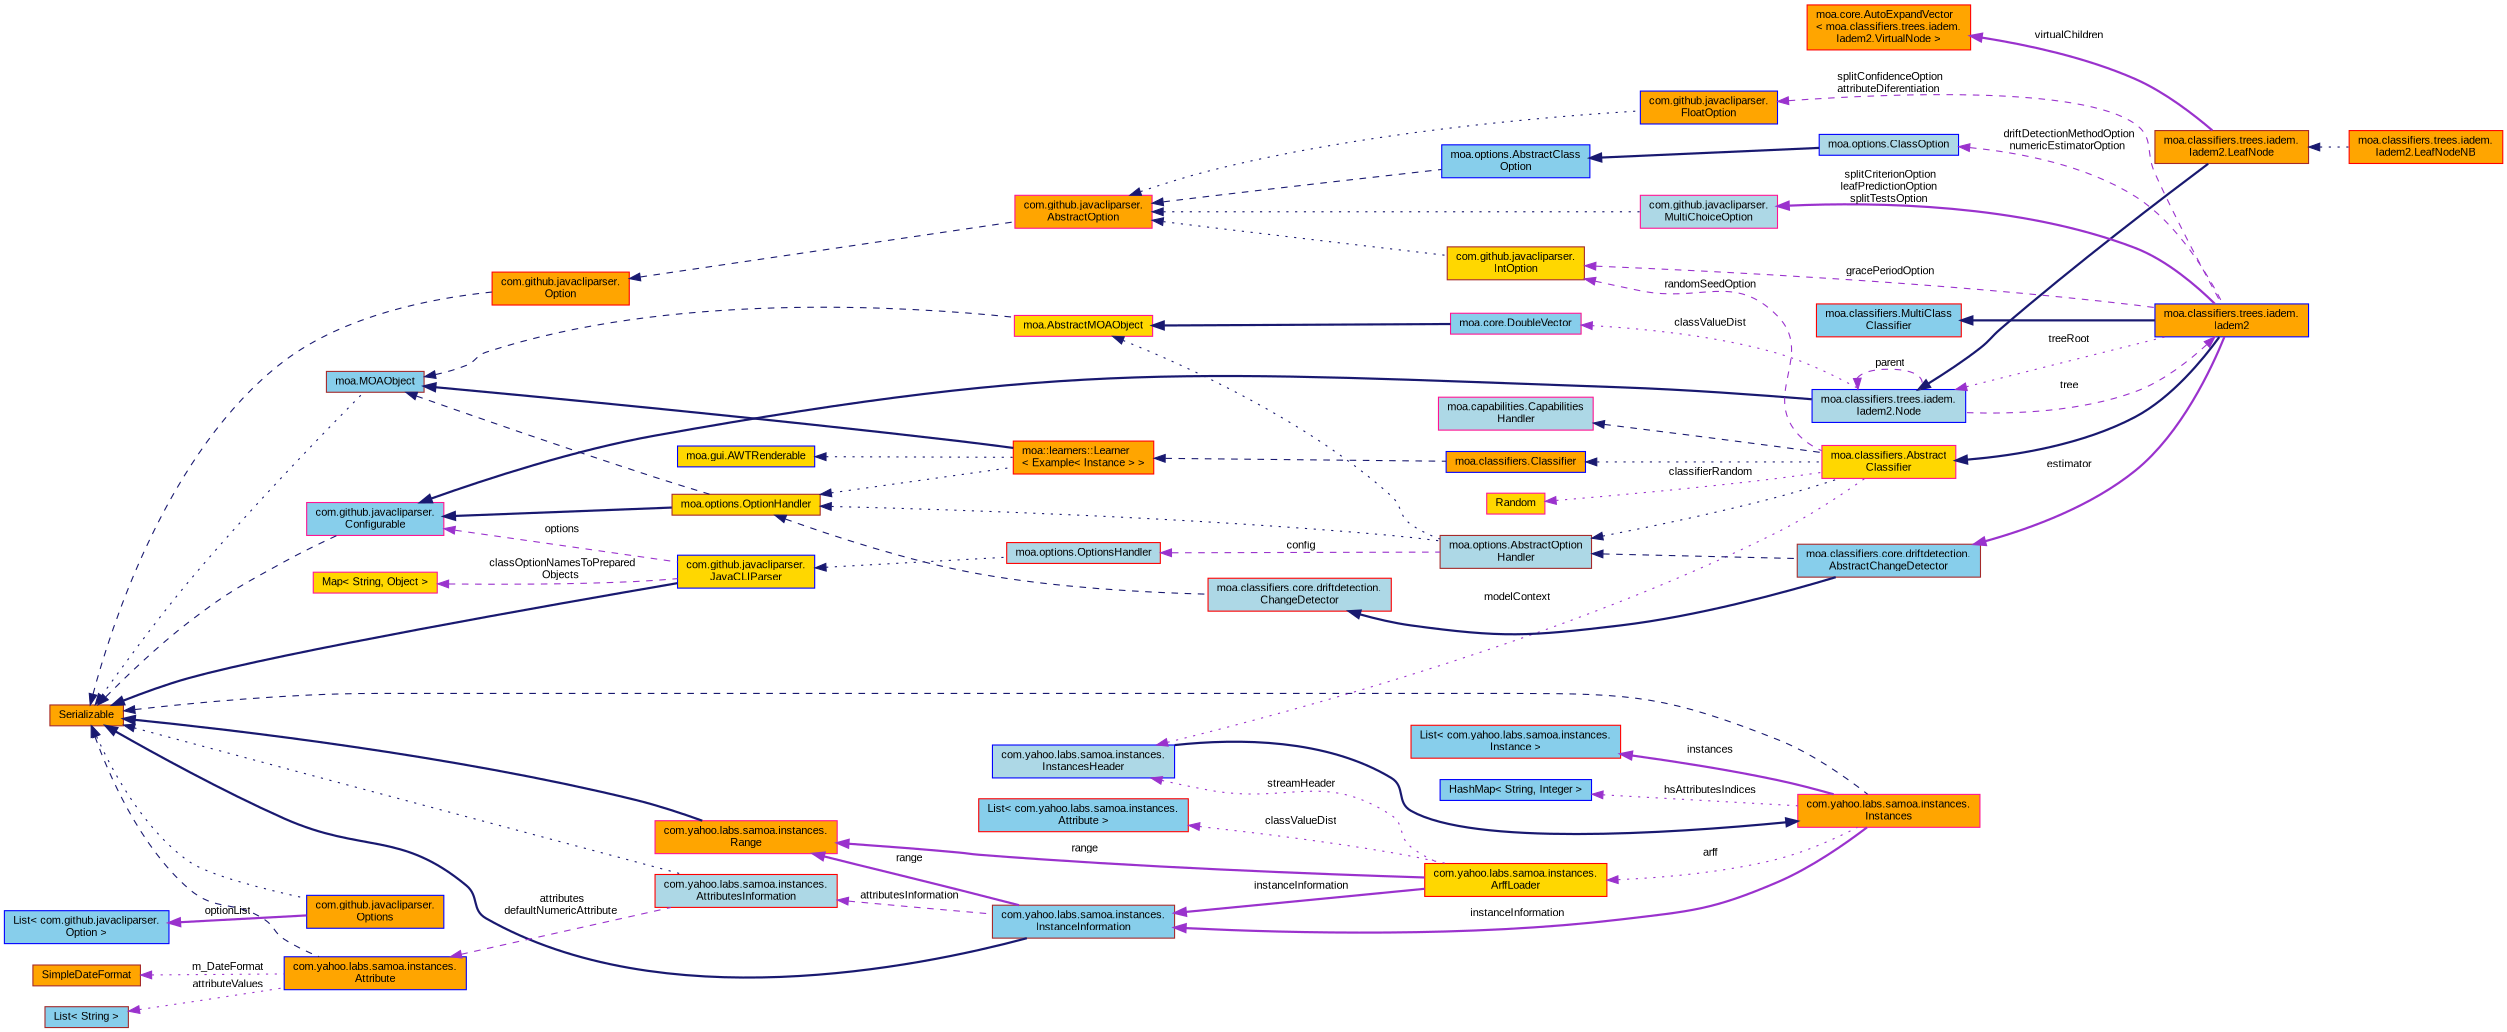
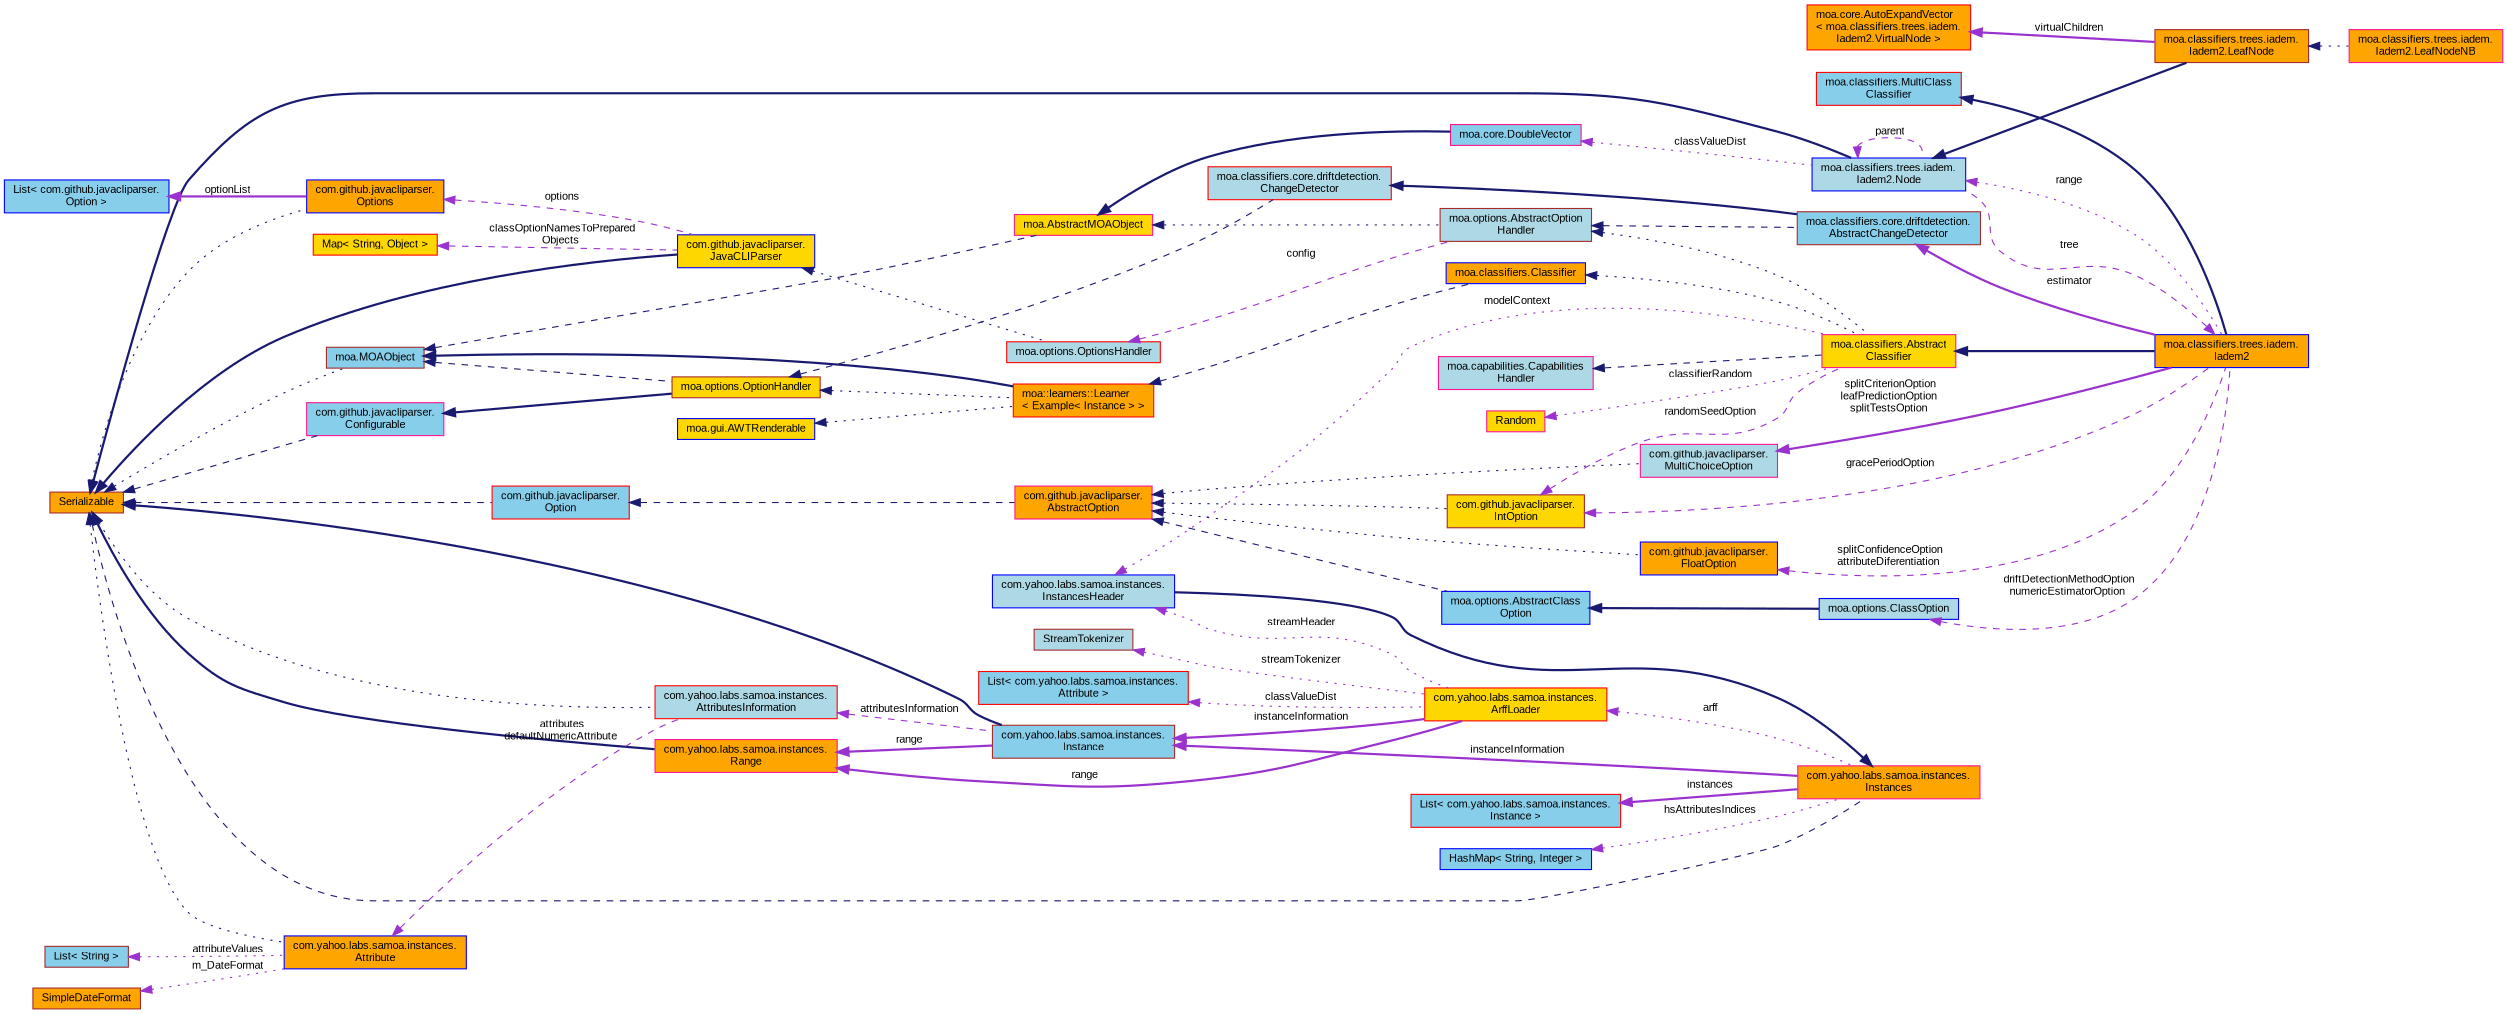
node "moa.classifiers.trees.iadem. Iadem2.LeafNodeNB": color red -> deeppink
node "com.github.javacliparser. Option": fillcolor orange -> skyblue
edge "moa.classifiers.trees.iadem. Iadem2" -> "moa.classifiers.trees.iadem. Iadem2.Node": label " treeRoot" -> " range"
edge "moa.classifiers.trees.iadem. Iadem2.Node" -> "com.github.javacliparser. Configurable": now "moa.classifiers.trees.iadem. Iadem2.Node" -> "Serializable"
edge "moa.options.AbstractOption Handler" -> "moa.options.OptionHandler": removed
edge "com.github.javacliparser. JavaCLIParser" -> "com.github.javacliparser. Configurable": now "com.github.javacliparser. JavaCLIParser" -> "com.github.javacliparser. Options"
node "Map< String, Object >": color deeppink -> red
node "StreamTokenizer": added
edge "com.yahoo.labs.samoa.instances. Attribute" -> "Serializable": style dashed -> dotted
node "com.yahoo.labs.samoa.instances. InstanceInformation": label "com.yahoo.labs.samoa.instances. InstanceInformation" -> "com.yahoo.labs.samoa.instances. Instance"
